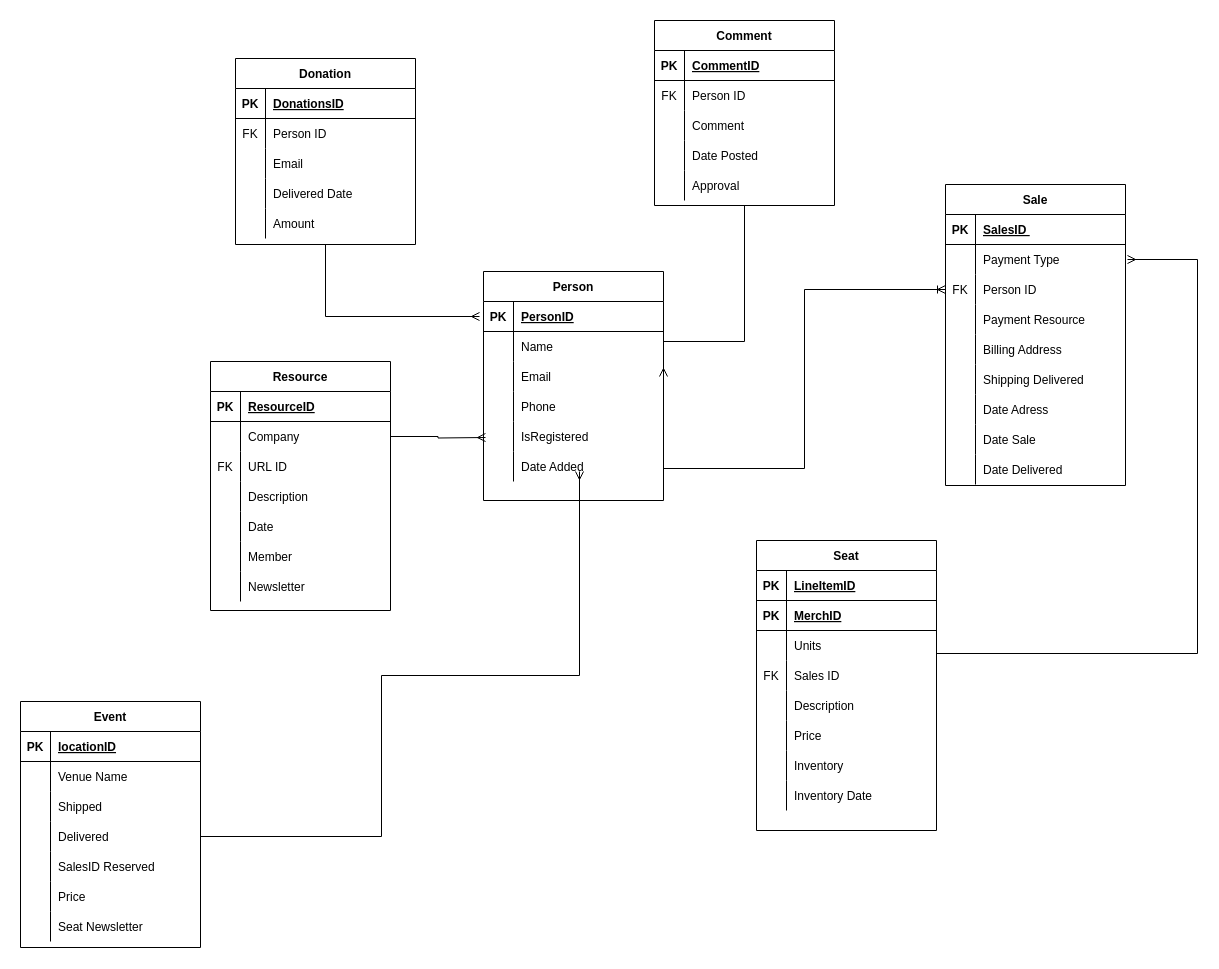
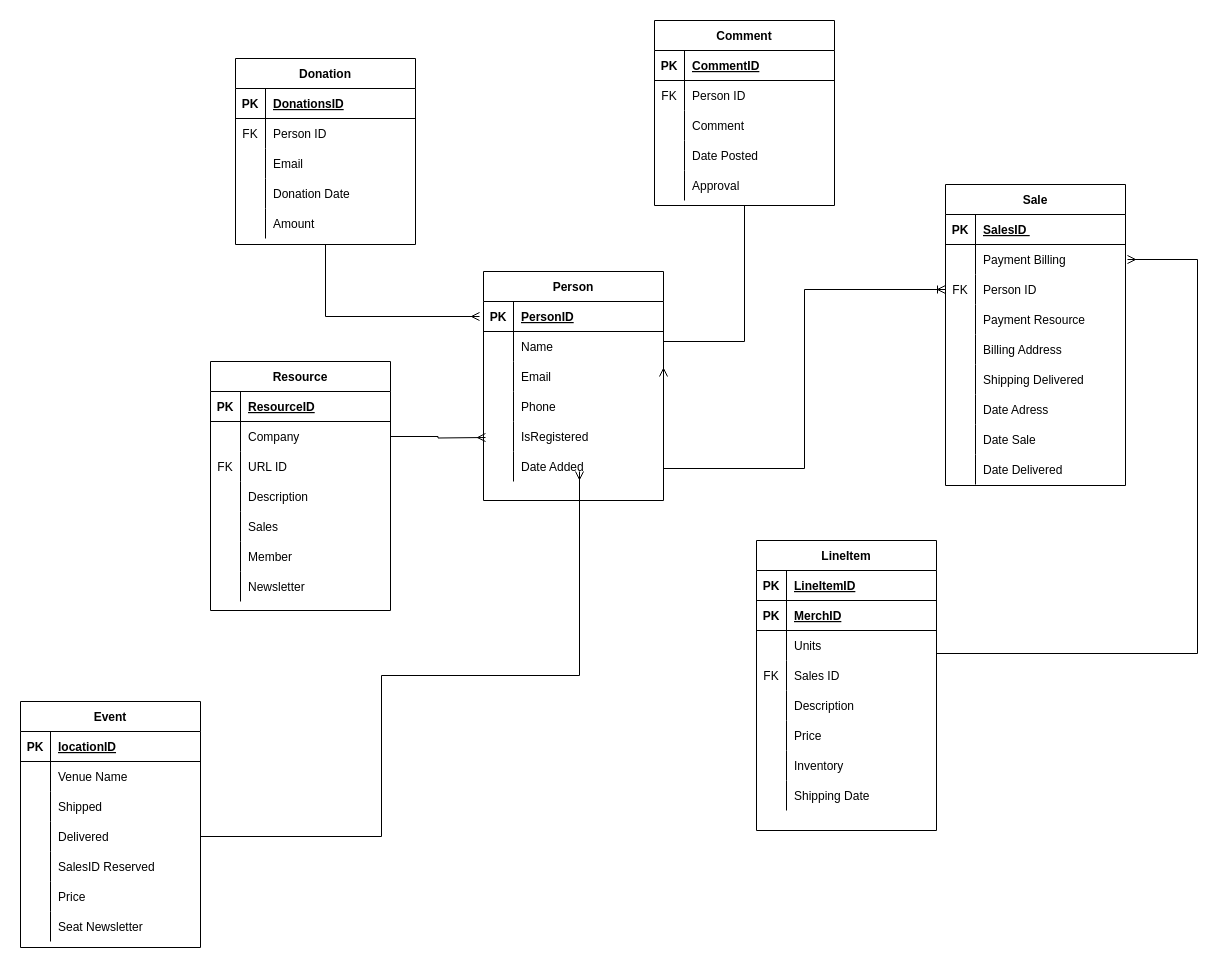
node "Delivered Date": label "Delivered Date" -> "Donation Date"
node "Payment Type": label "Payment Type" -> "Payment Billing"
node "Date": label "Date" -> "Sales"
node "Seat": label "Seat" -> "LineItem"
node "Inventory Date": label "Inventory Date" -> "Shipping Date"
